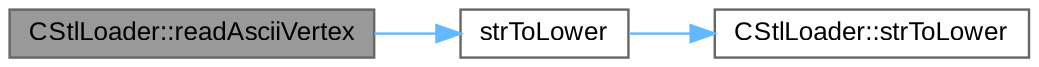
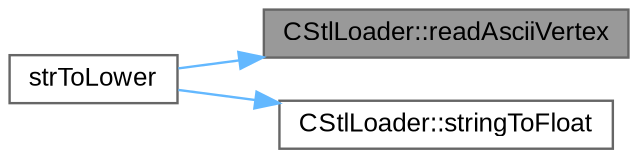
edge "CStlLoader::readAsciiVertex" -> "strToLower": reversed
node "CStlLoader::strToLower": label "CStlLoader::strToLower" -> "CStlLoader::stringToFloat"
